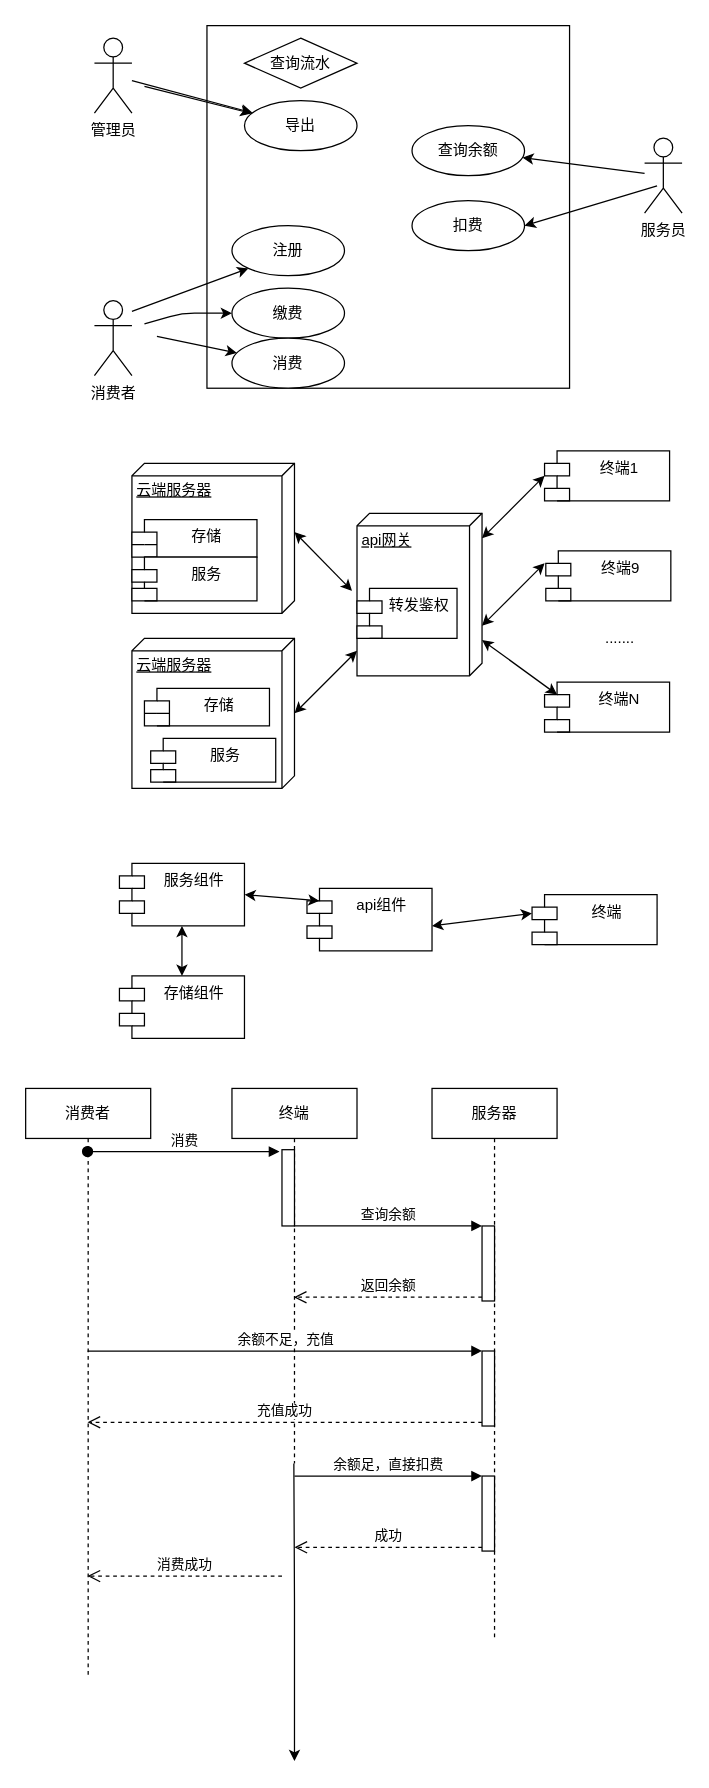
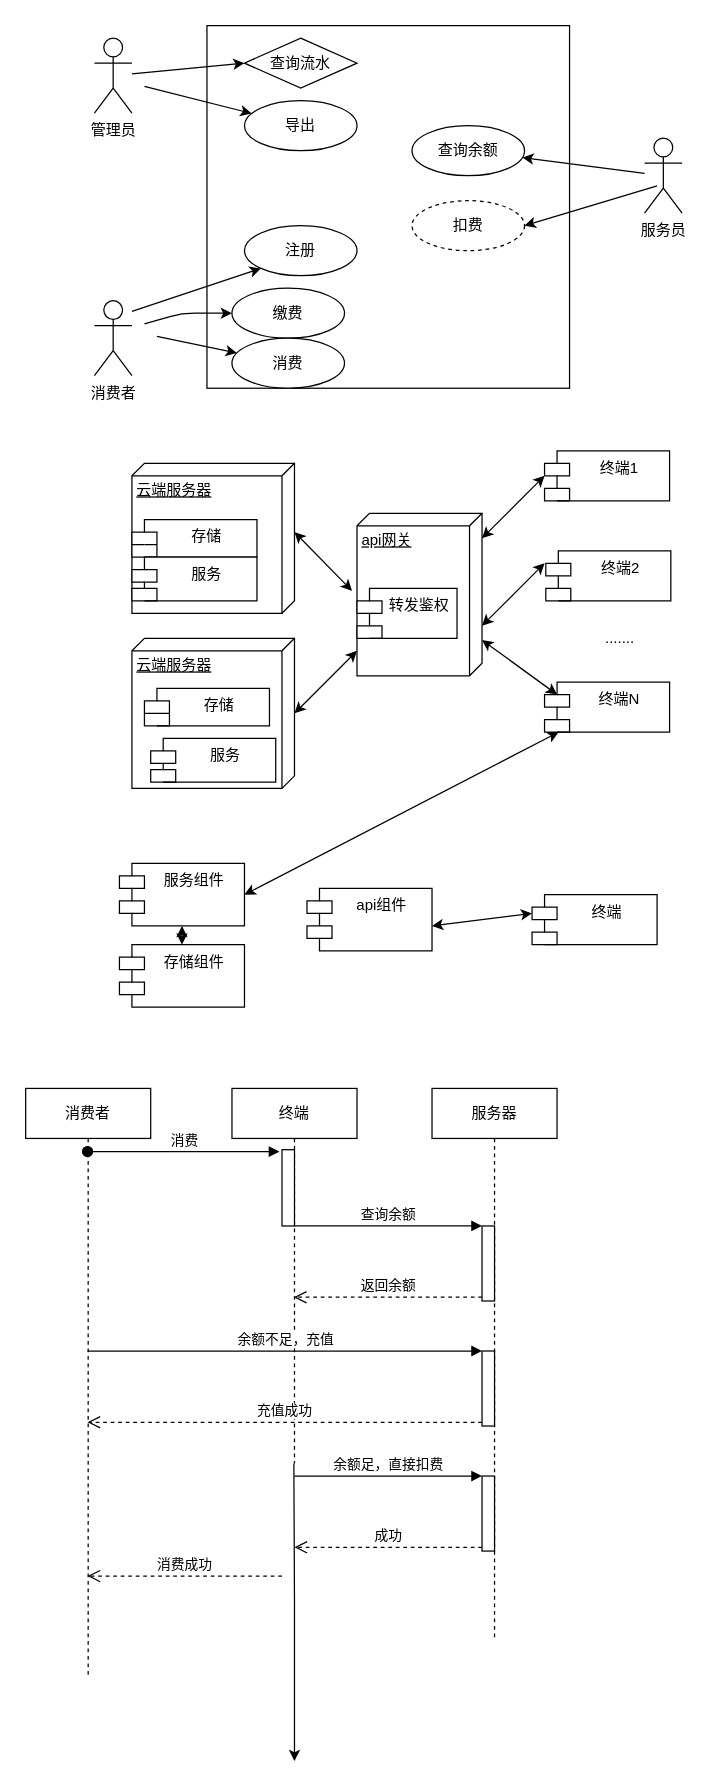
edge "管理员" -> "导出": now "管理员" -> "查询流水"
node "扣费": style solid -> dashed
node "注册": moved (288, 251) -> (301, 251)
node "终端9": label "终端9" -> "终端2"
edge "服务组件" -- "api组件": now "服务组件" -- "终端N"
node "存储组件": moved (182, 1007) -> (182, 976)
